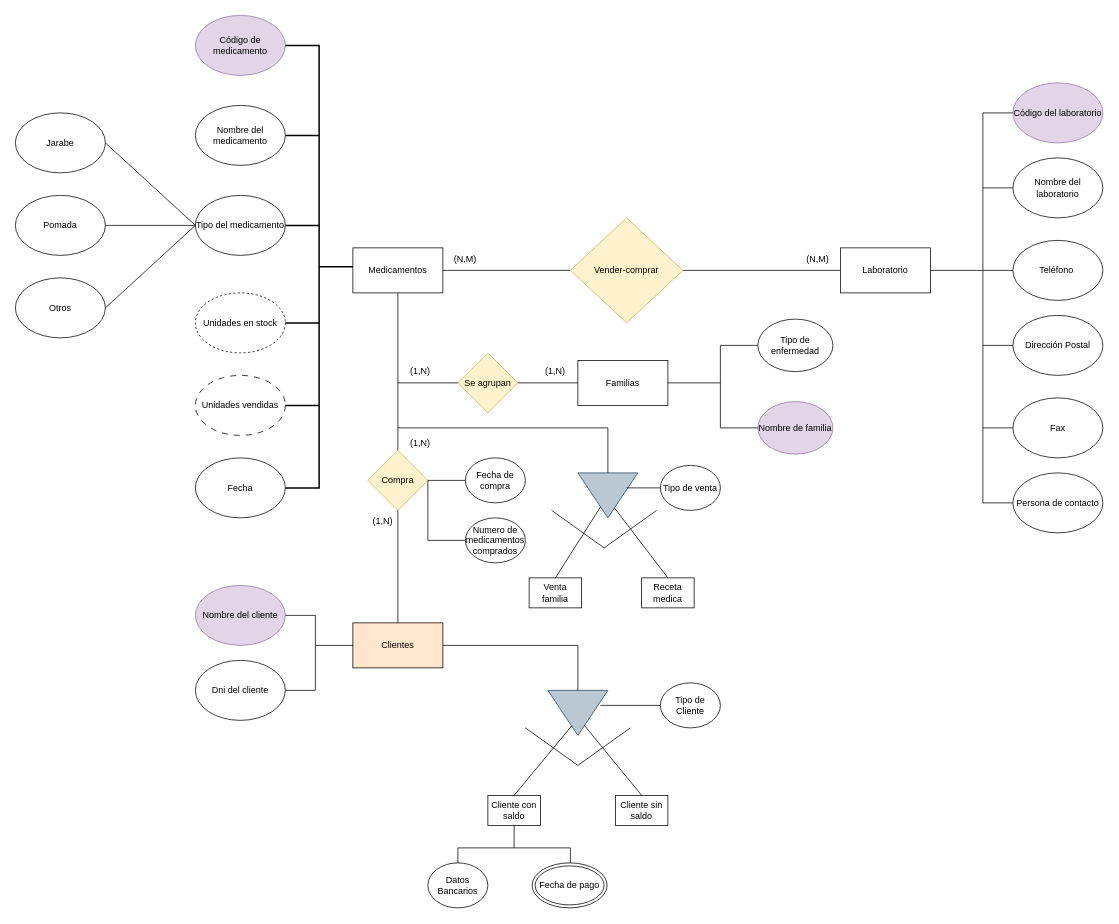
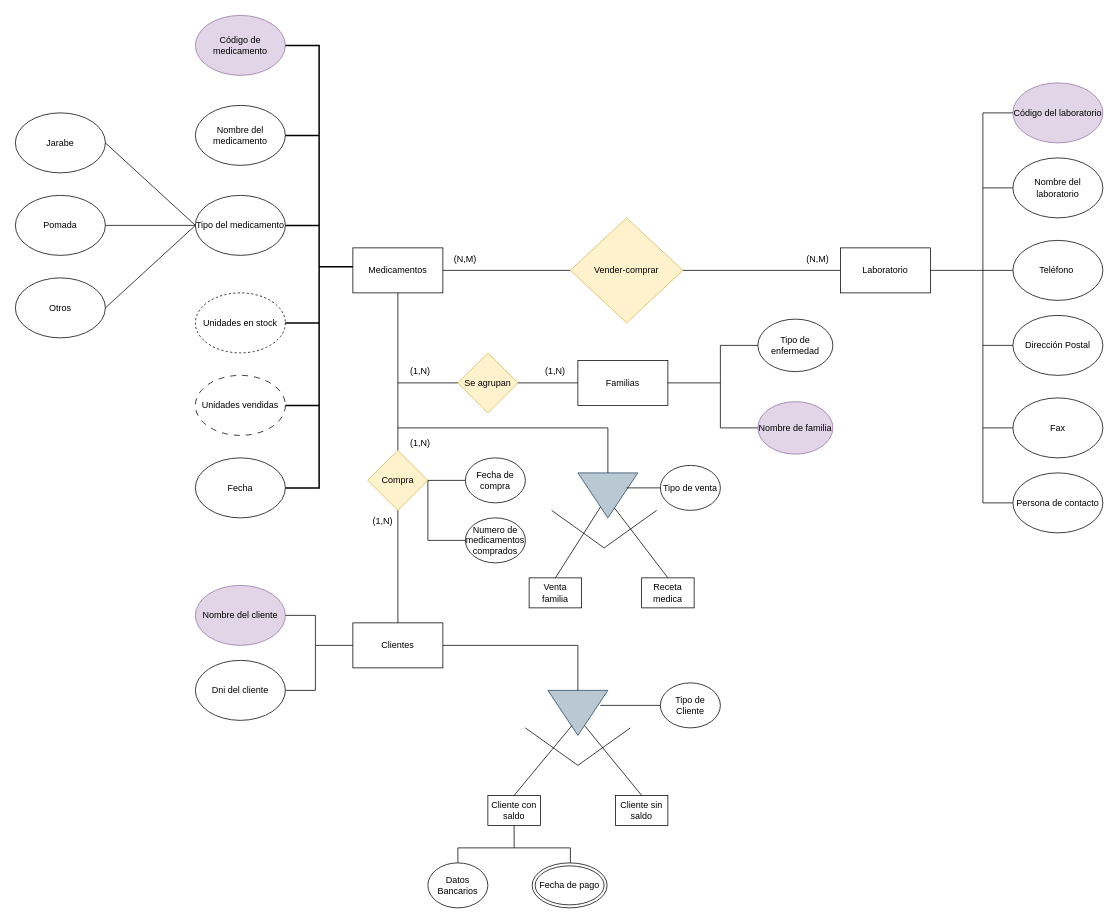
node "Clientes": fillcolor #ffe6cc -> #ffffff
